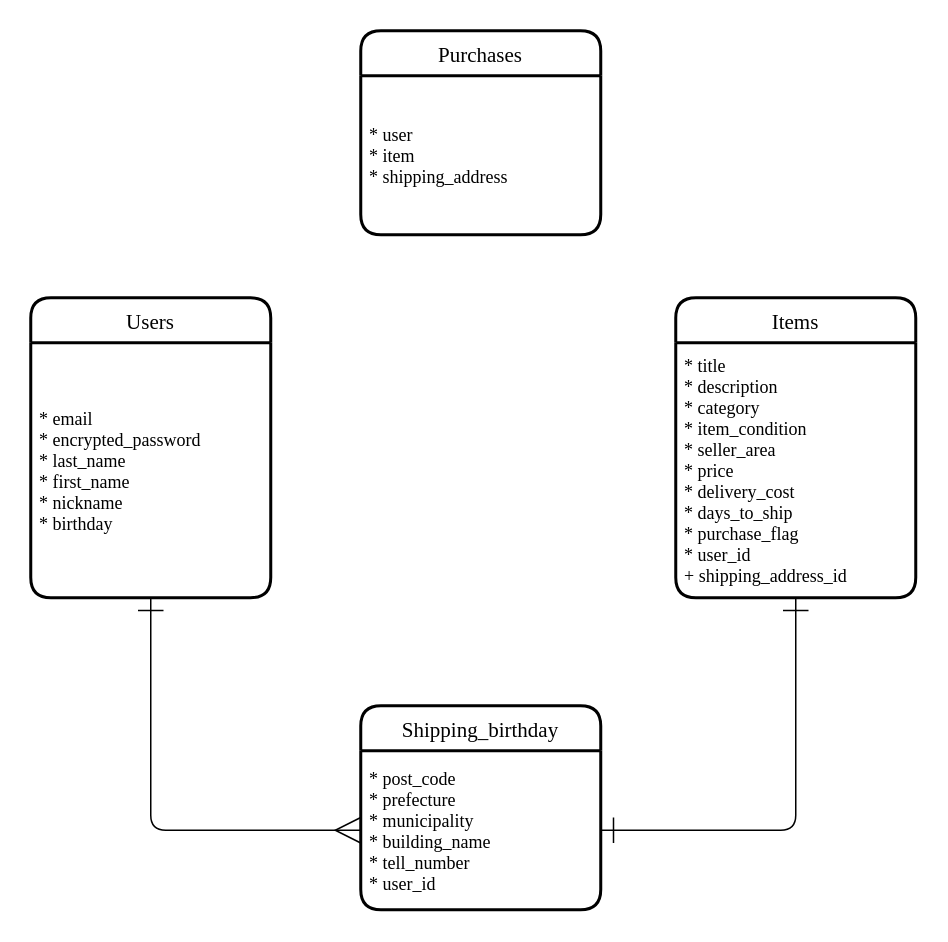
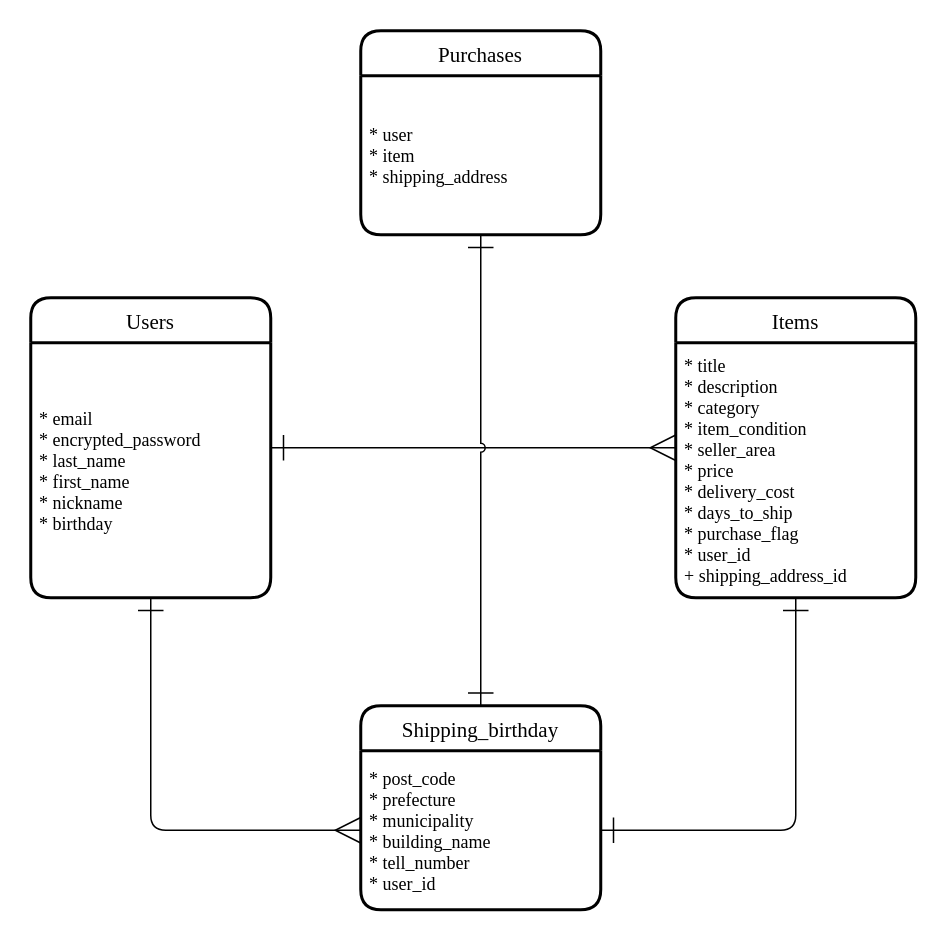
edge "Users" -- "Items": added
edge "* user * item * shipping_address" -- "Shipping_birthday": added
